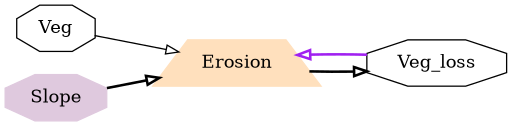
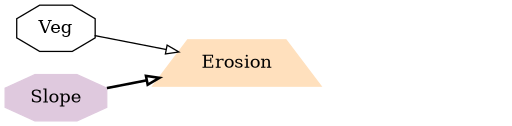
node "Veg_loss": removed
